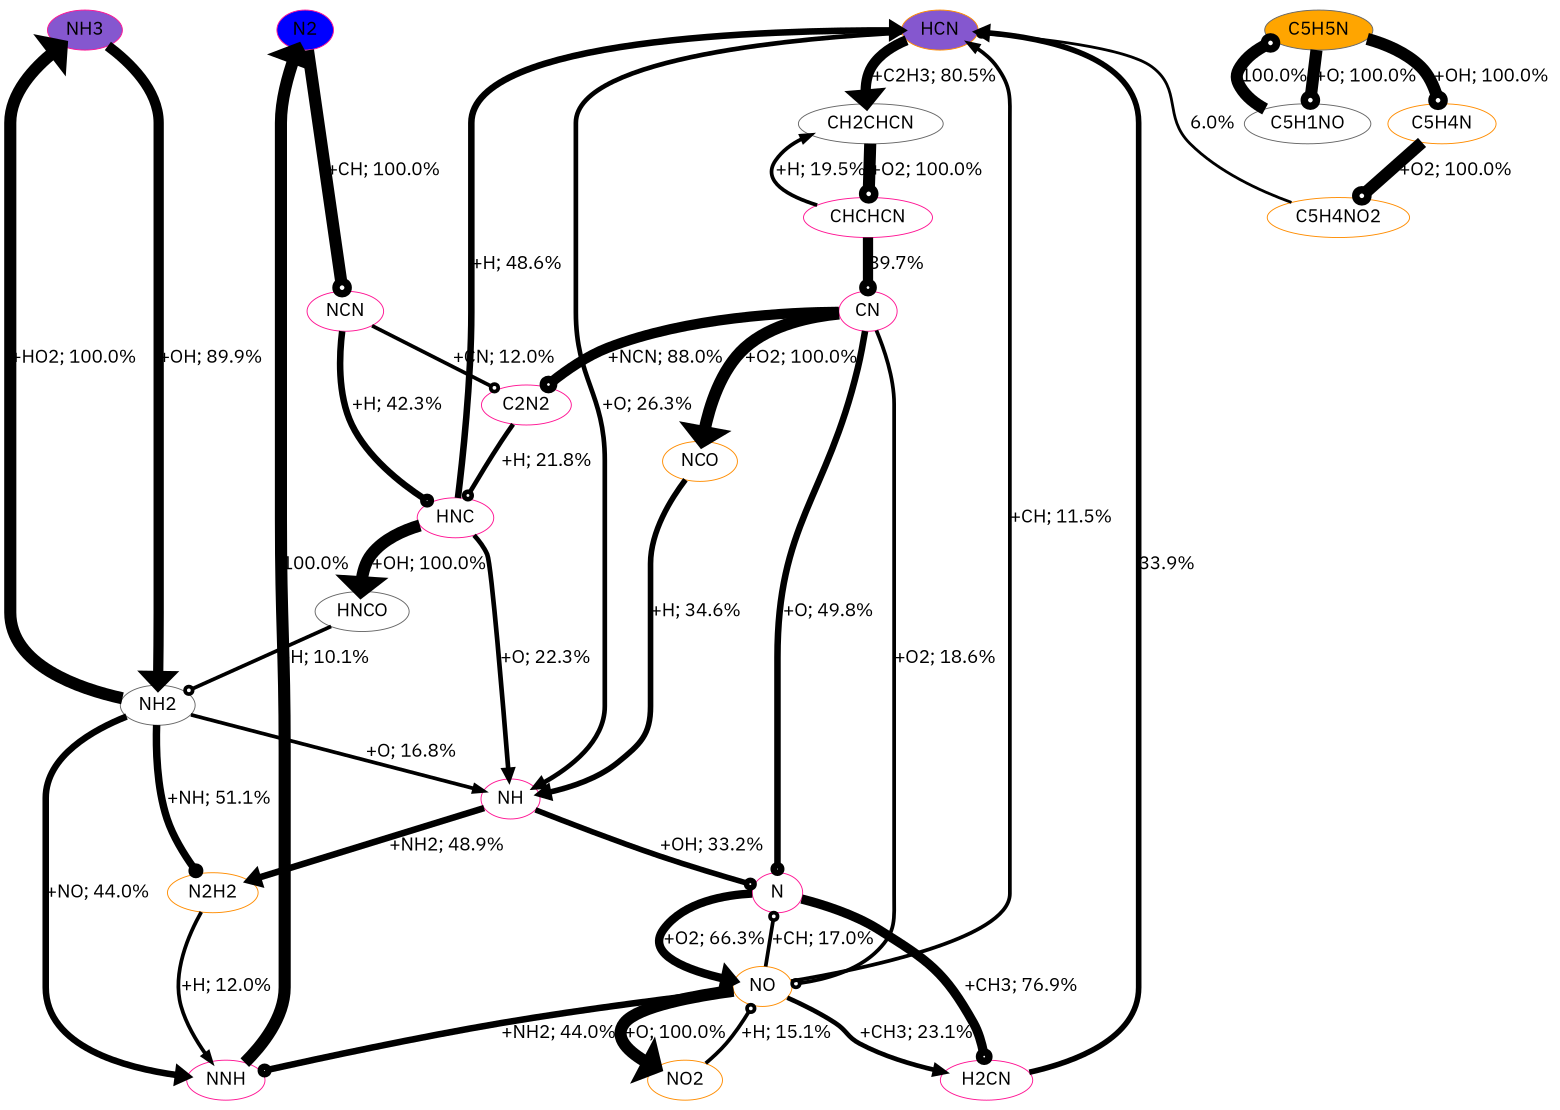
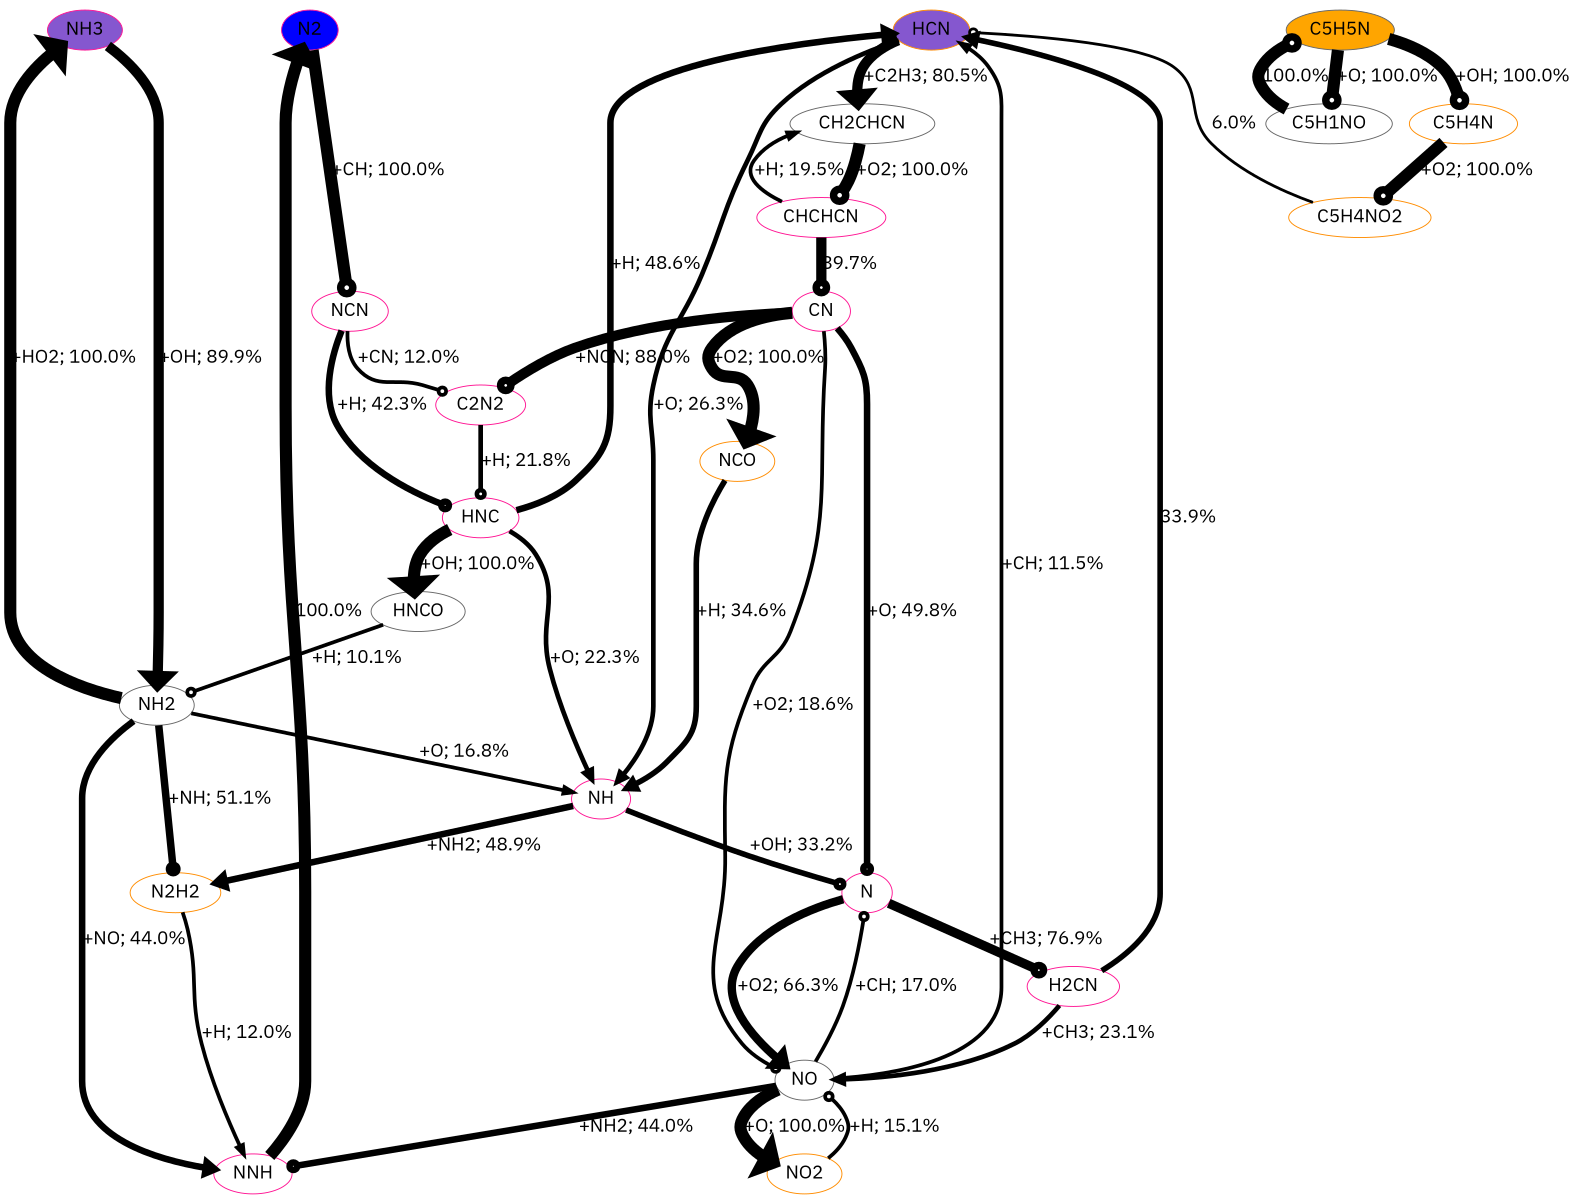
node "NO": color darkorange -> gray40
edge "NO" -> "H2CN": reversed
